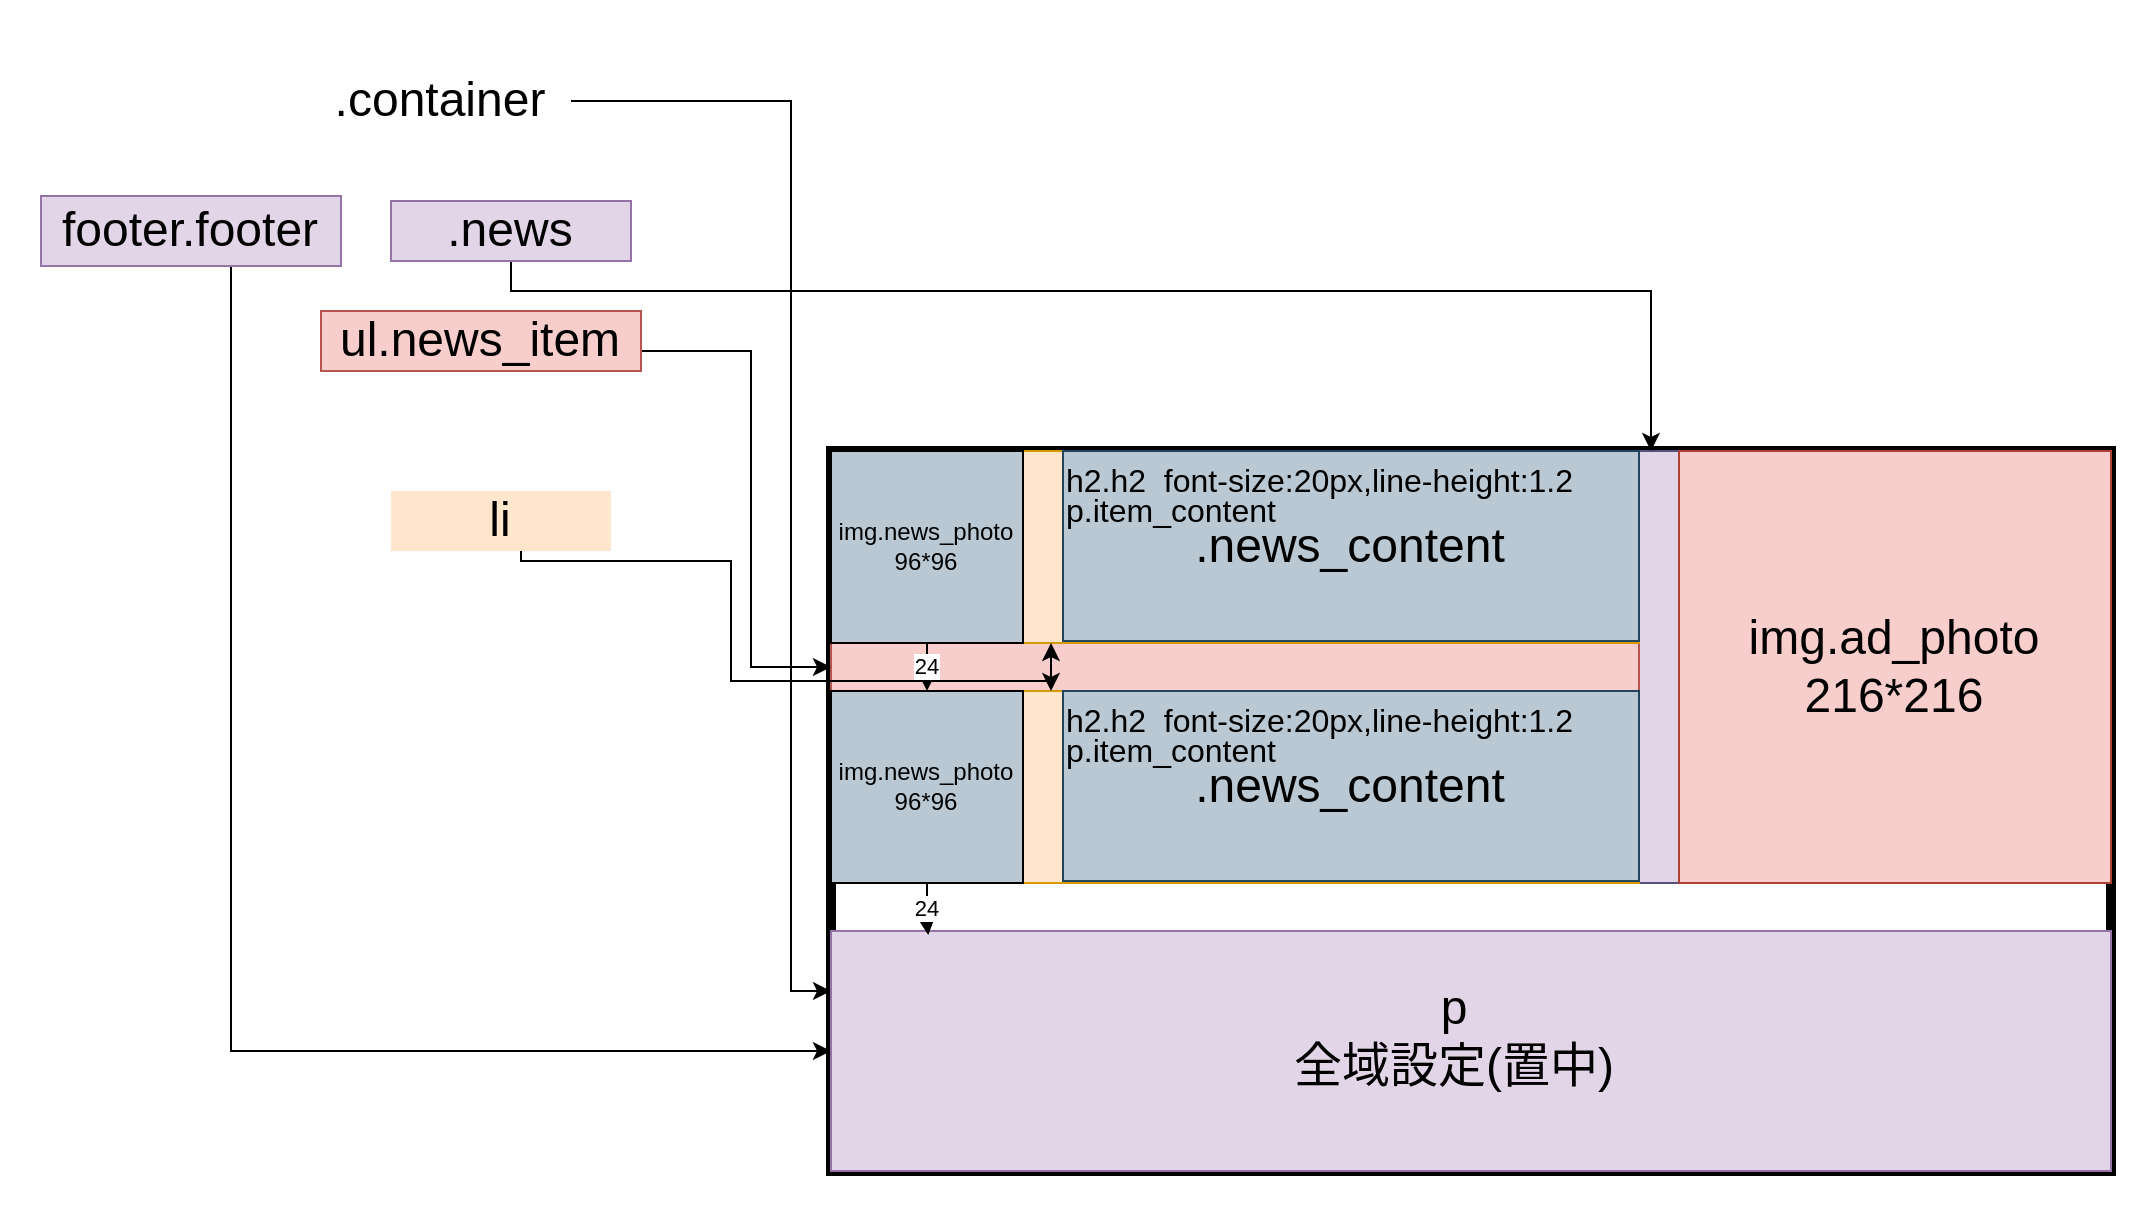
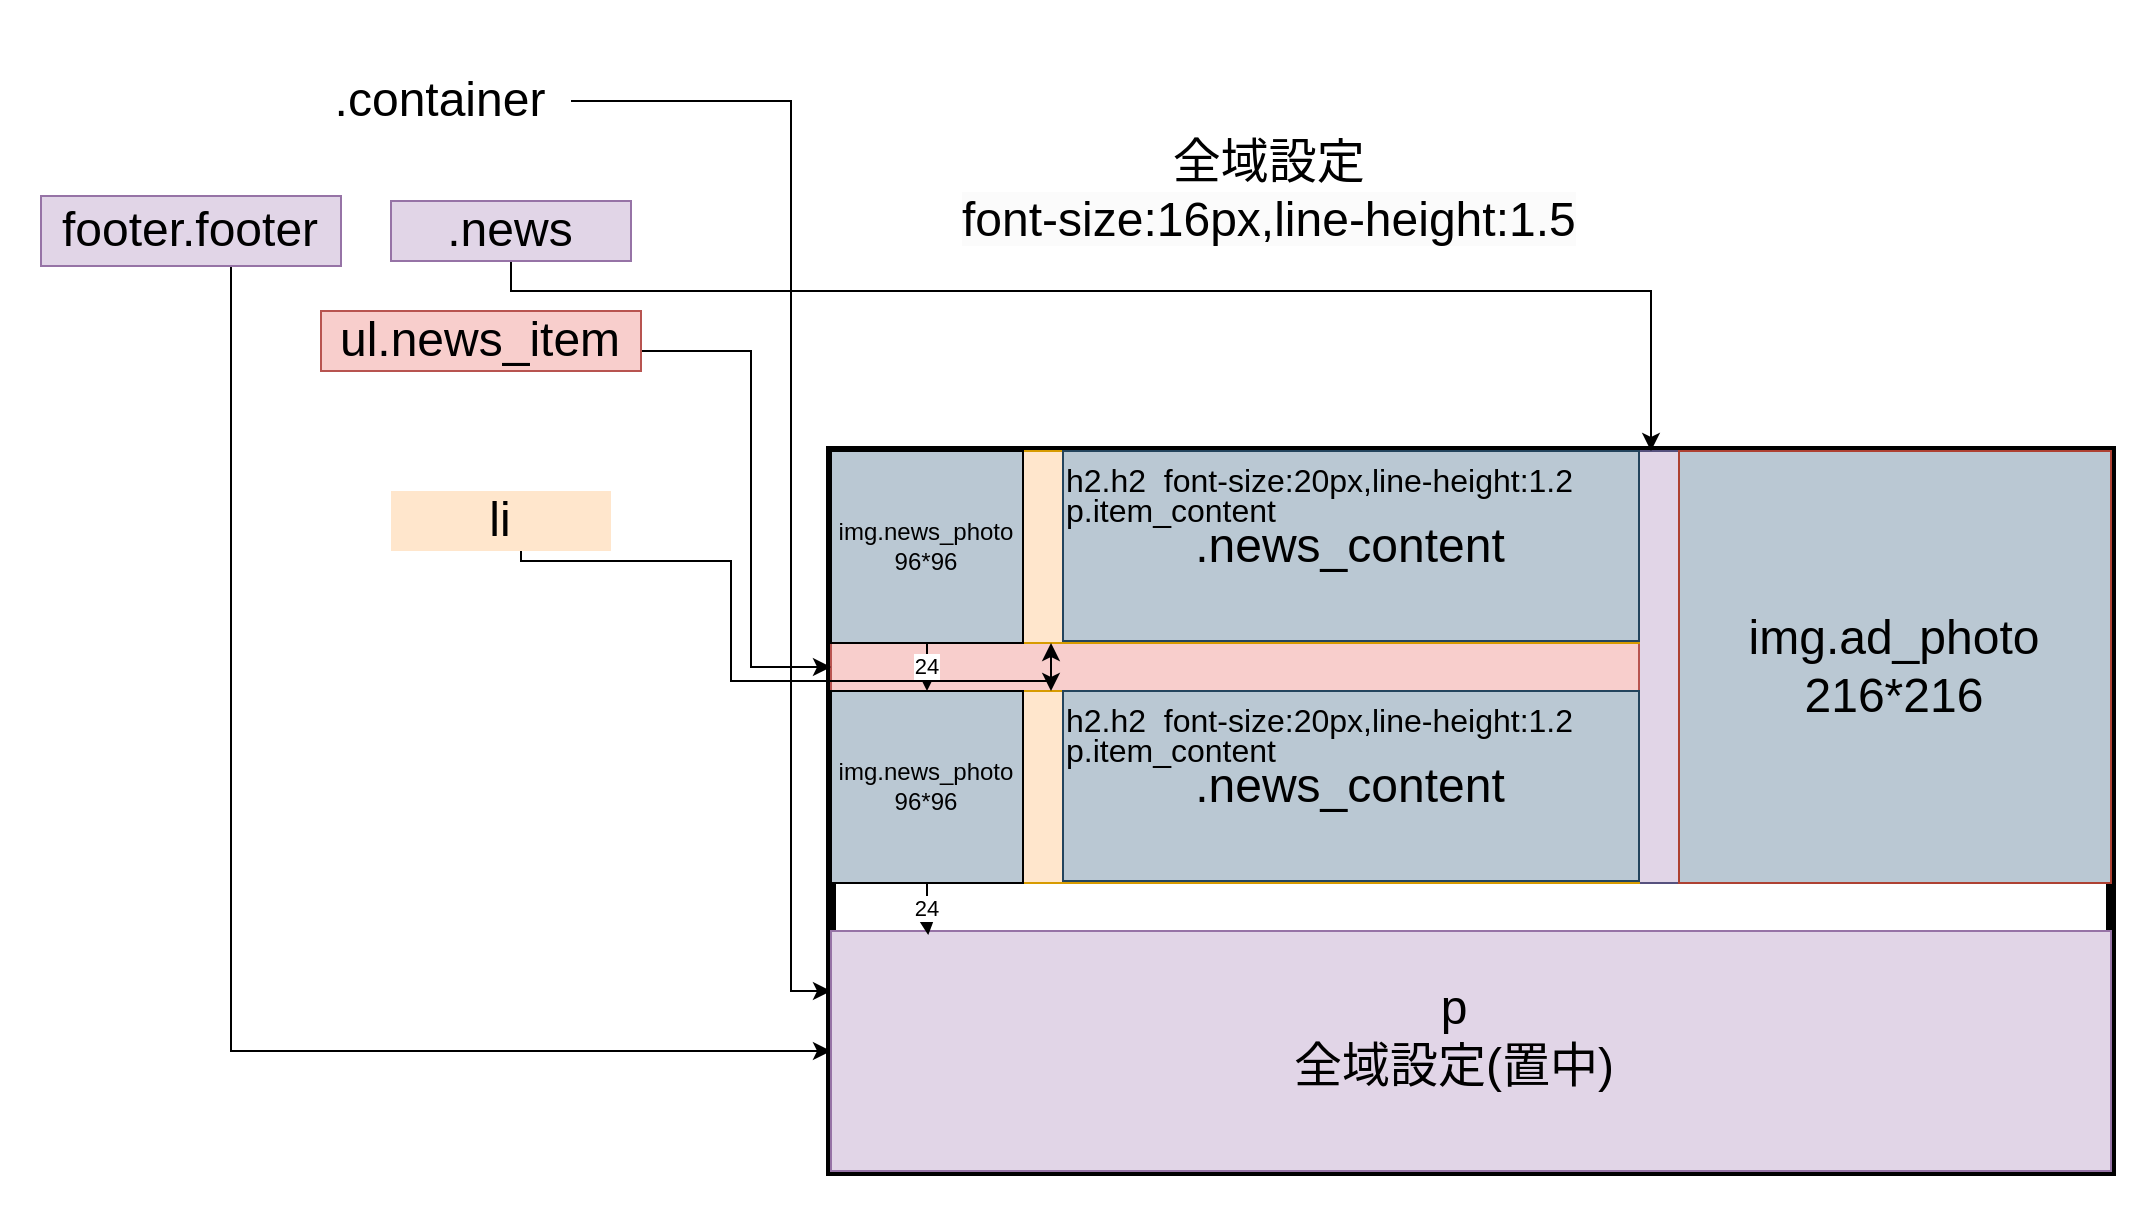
node "全域設定 font-size:16px,line-height:1.5": added
node "img.ad_photo 216*216": fillcolor #f8cecc -> #bac8d3
